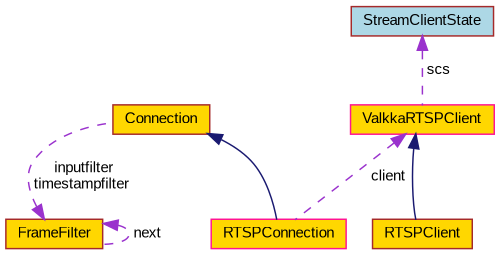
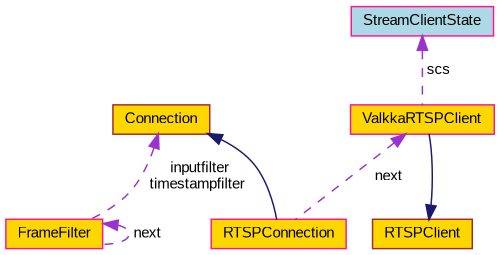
node "StreamClientState": color brown -> deeppink
edge "Connection" -> "FrameFilter": reversed
edge "RTSPConnection" -> "ValkkaRTSPClient": label " client" -> " next"
edge "RTSPClient" -> "ValkkaRTSPClient": reversed
node "FrameFilter": color brown -> deeppink
